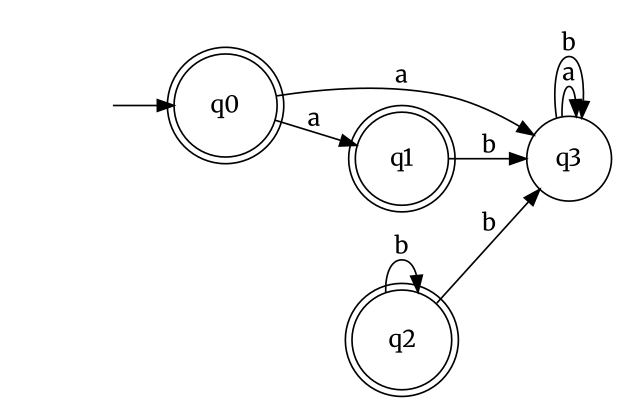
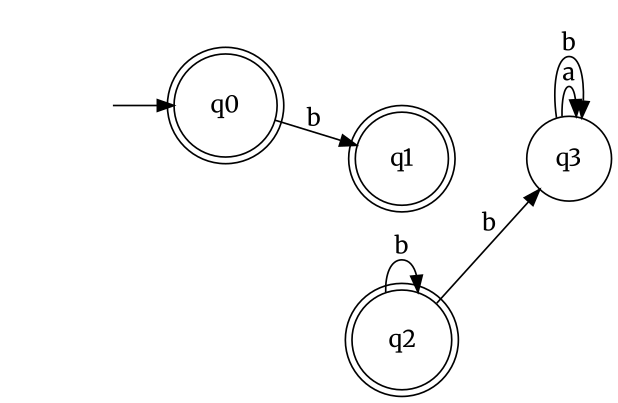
edge "q0" -> "q3": removed, label "a"
edge "q0" -> "q1": label "a" -> "b"
edge "q1" -> "q3": removed, label "b"
